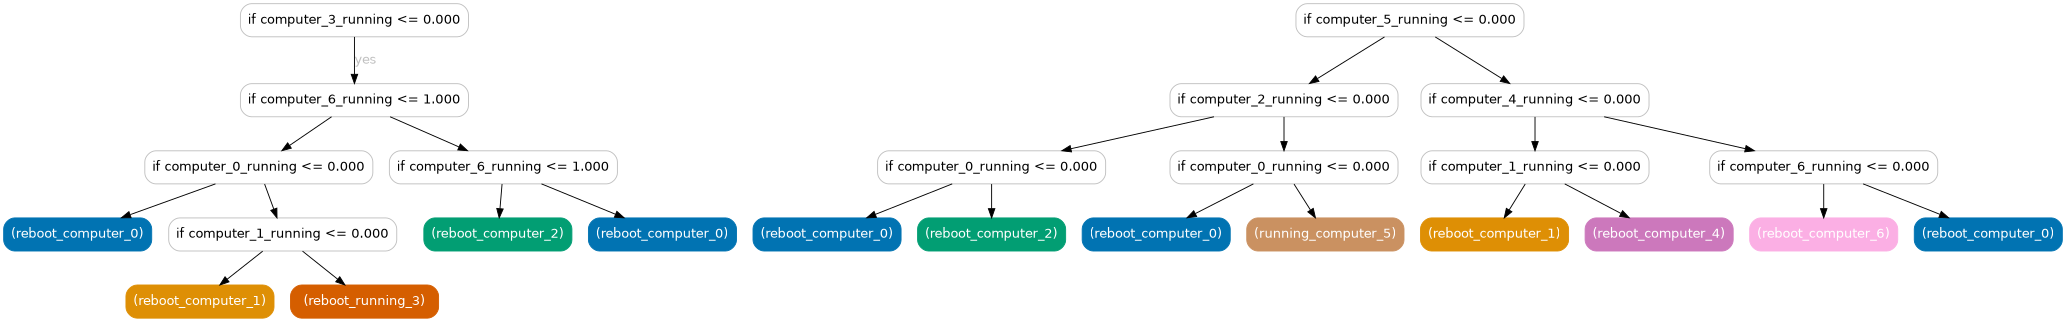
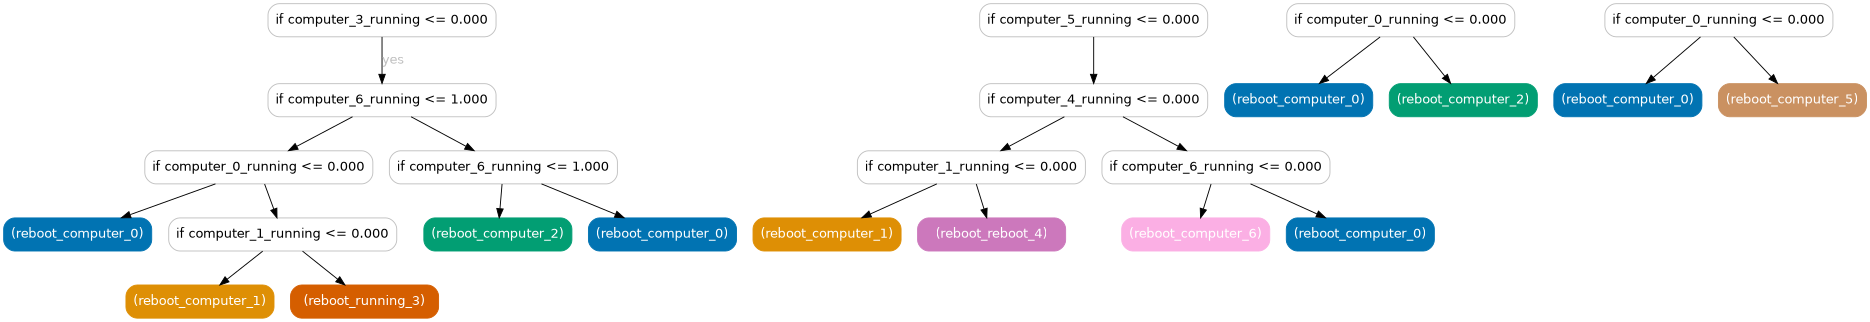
node "if computer_2_running <= 0.000": removed
node "(running_computer_5)": label "(running_computer_5)" -> "(reboot_computer_5)"
node "(reboot_computer_4)": label "(reboot_computer_4)" -> "(reboot_reboot_4)"
